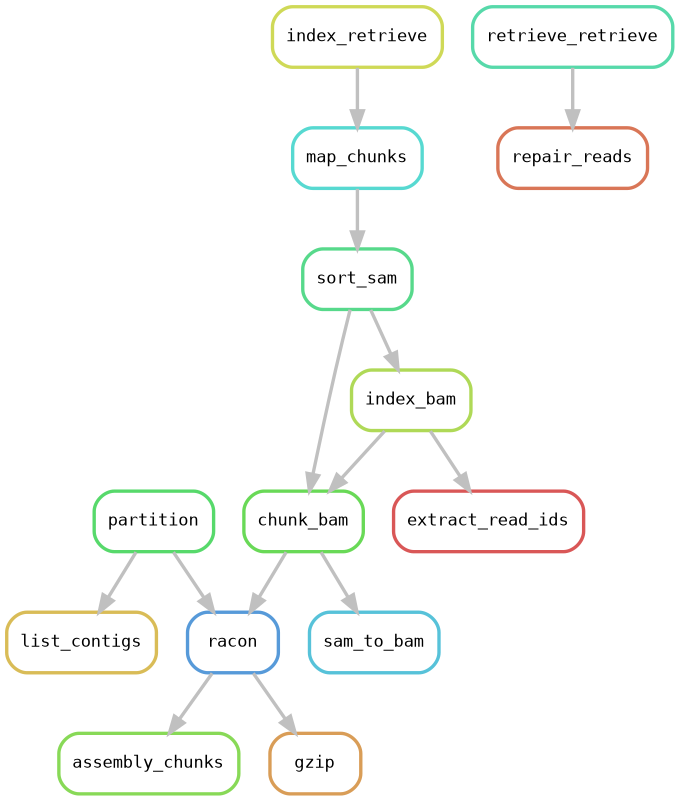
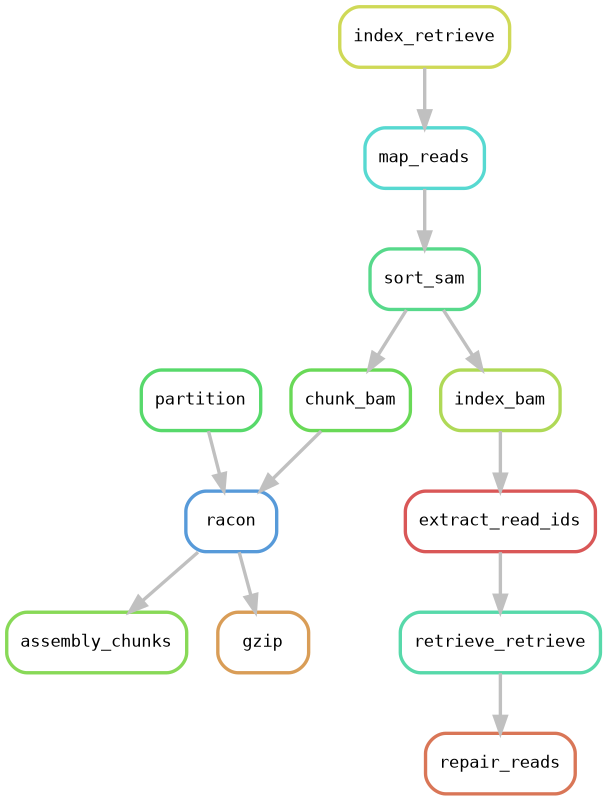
node "map_chunks": label "map_chunks" -> "map_reads"
edge "index_bam" -> "chunk_bam": removed
edge "extract_read_ids" -> "retrieve_retrieve": added
node "list_contigs": removed
node "sam_to_bam": removed
